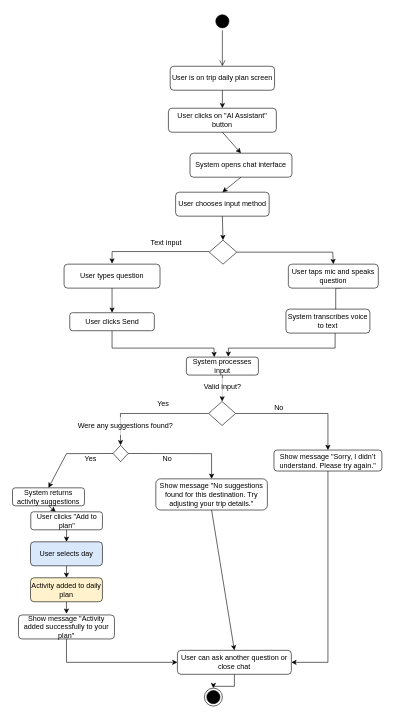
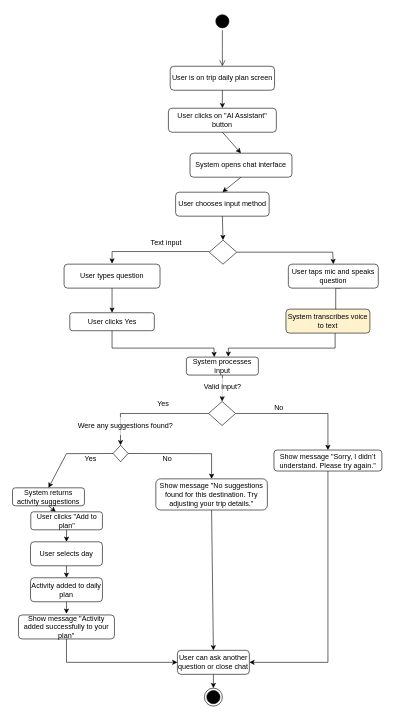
node "System transcribes voice to text": fillcolor #ffffff -> #fff2cc
node "User clicks Send": label "User clicks Send" -> "User clicks Yes"
node "User selects day": fillcolor #dae8fc -> #ffffff
node "Activity added to daily plan": fillcolor #fff2cc -> #ffffff
node "User can ask another question or close chat": size 114x24 -> 72x24
